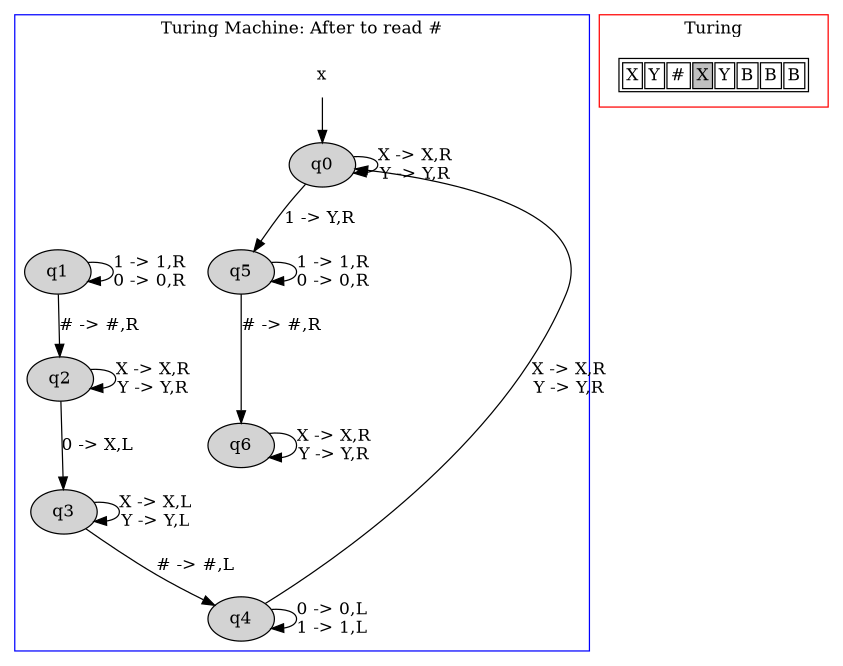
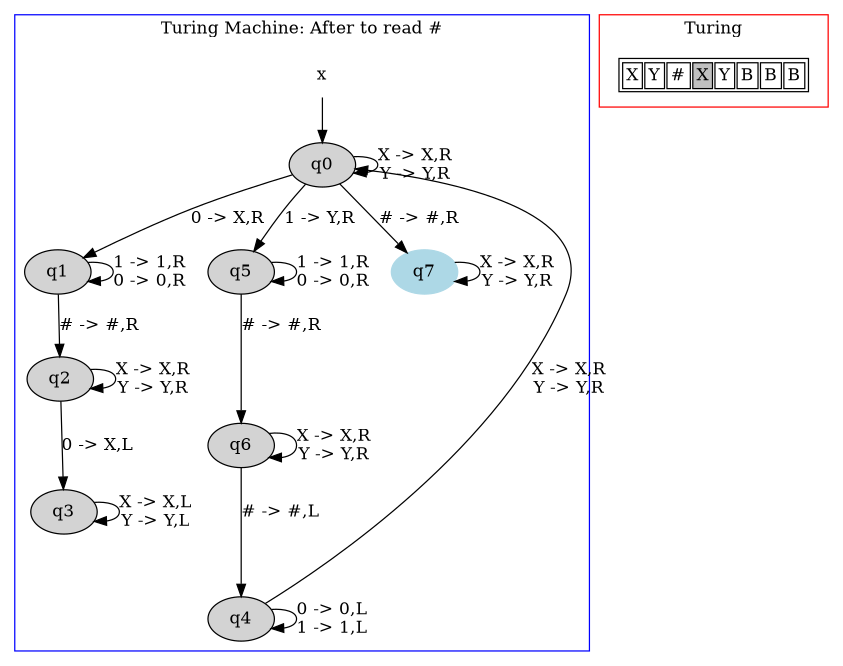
edge "q0" -> "q1": added, label "0 -> X,R"
node "q7": added
edge "q3" -> "q4": now "q6" -> "q4"
